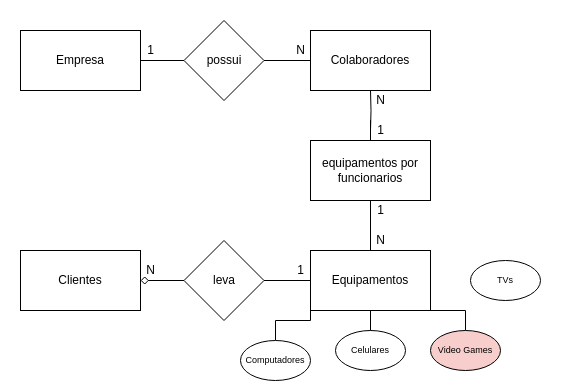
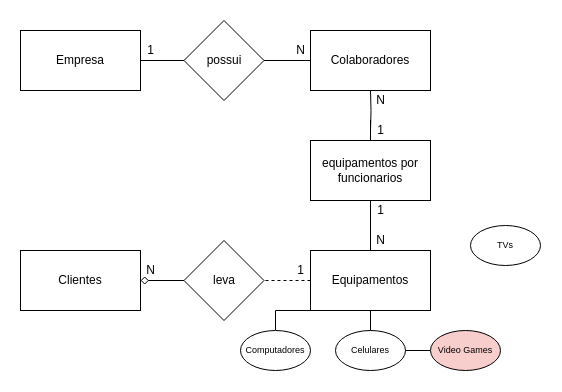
edge "leva" -- "Equipamentos": style solid -> dashed
node "TVs": moved (506, 281) -> (506, 246)
edge "Equipamentos" -- "Video Games": now "Celulares" -- "Video Games"
node "Computadores": moved (276, 361) -> (276, 351)
